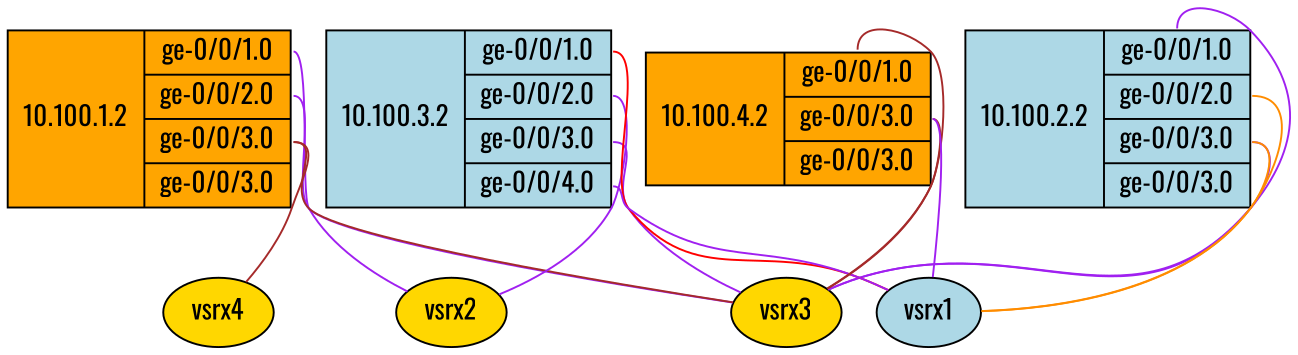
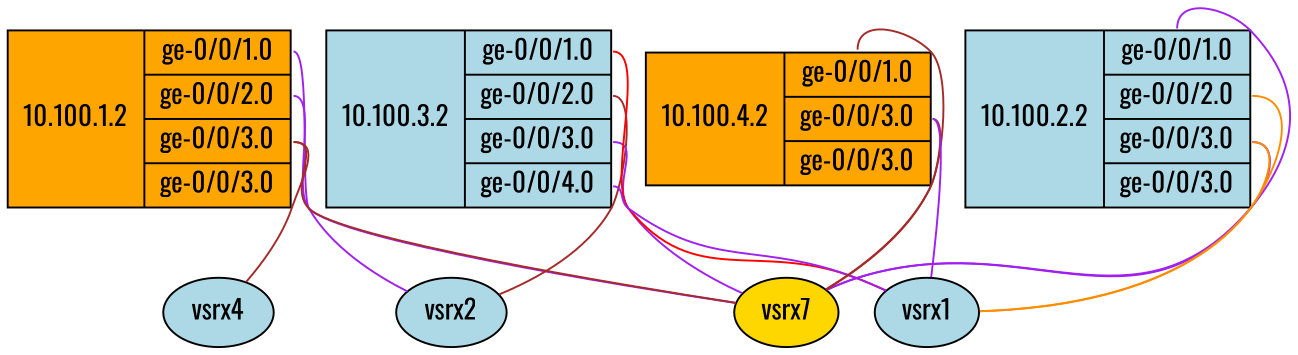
edge "10.100.3.2" -- "vsrx2": color purple -> brown
node "vsrx4": fillcolor gold -> lightblue
node "vsrx2": fillcolor gold -> lightblue
node "vsrx3": label "vsrx3" -> "vsrx7"
